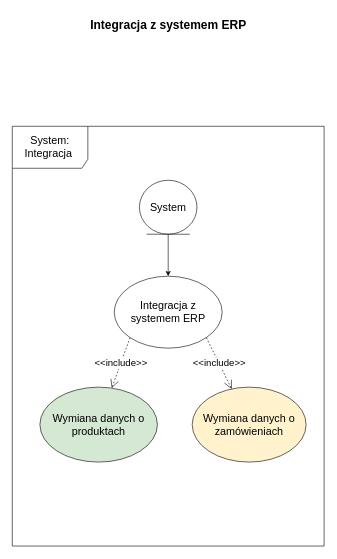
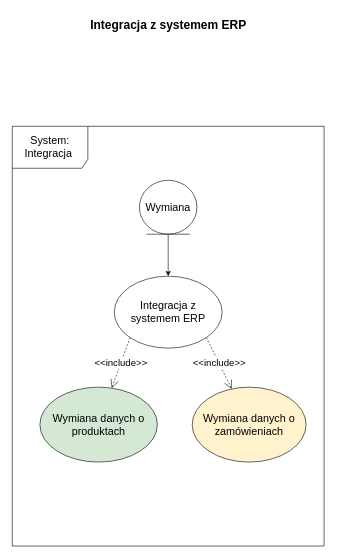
node "System": label "System" -> "Wymiana"
